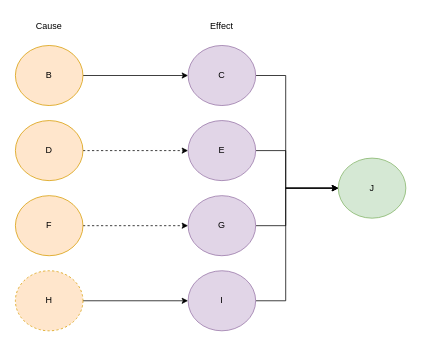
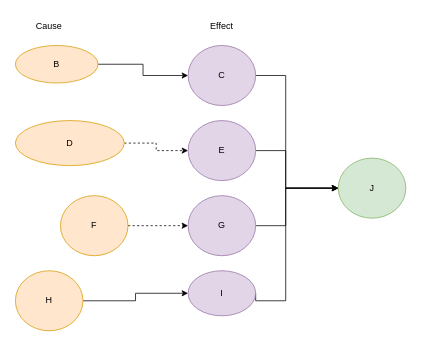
node "B": size 68x60 -> 83x38
node "D": size 68x60 -> 109x45
node "F": moved (49, 225) -> (94, 225)
node "H": style dashed -> solid
node "I": size 68x60 -> 68x45
